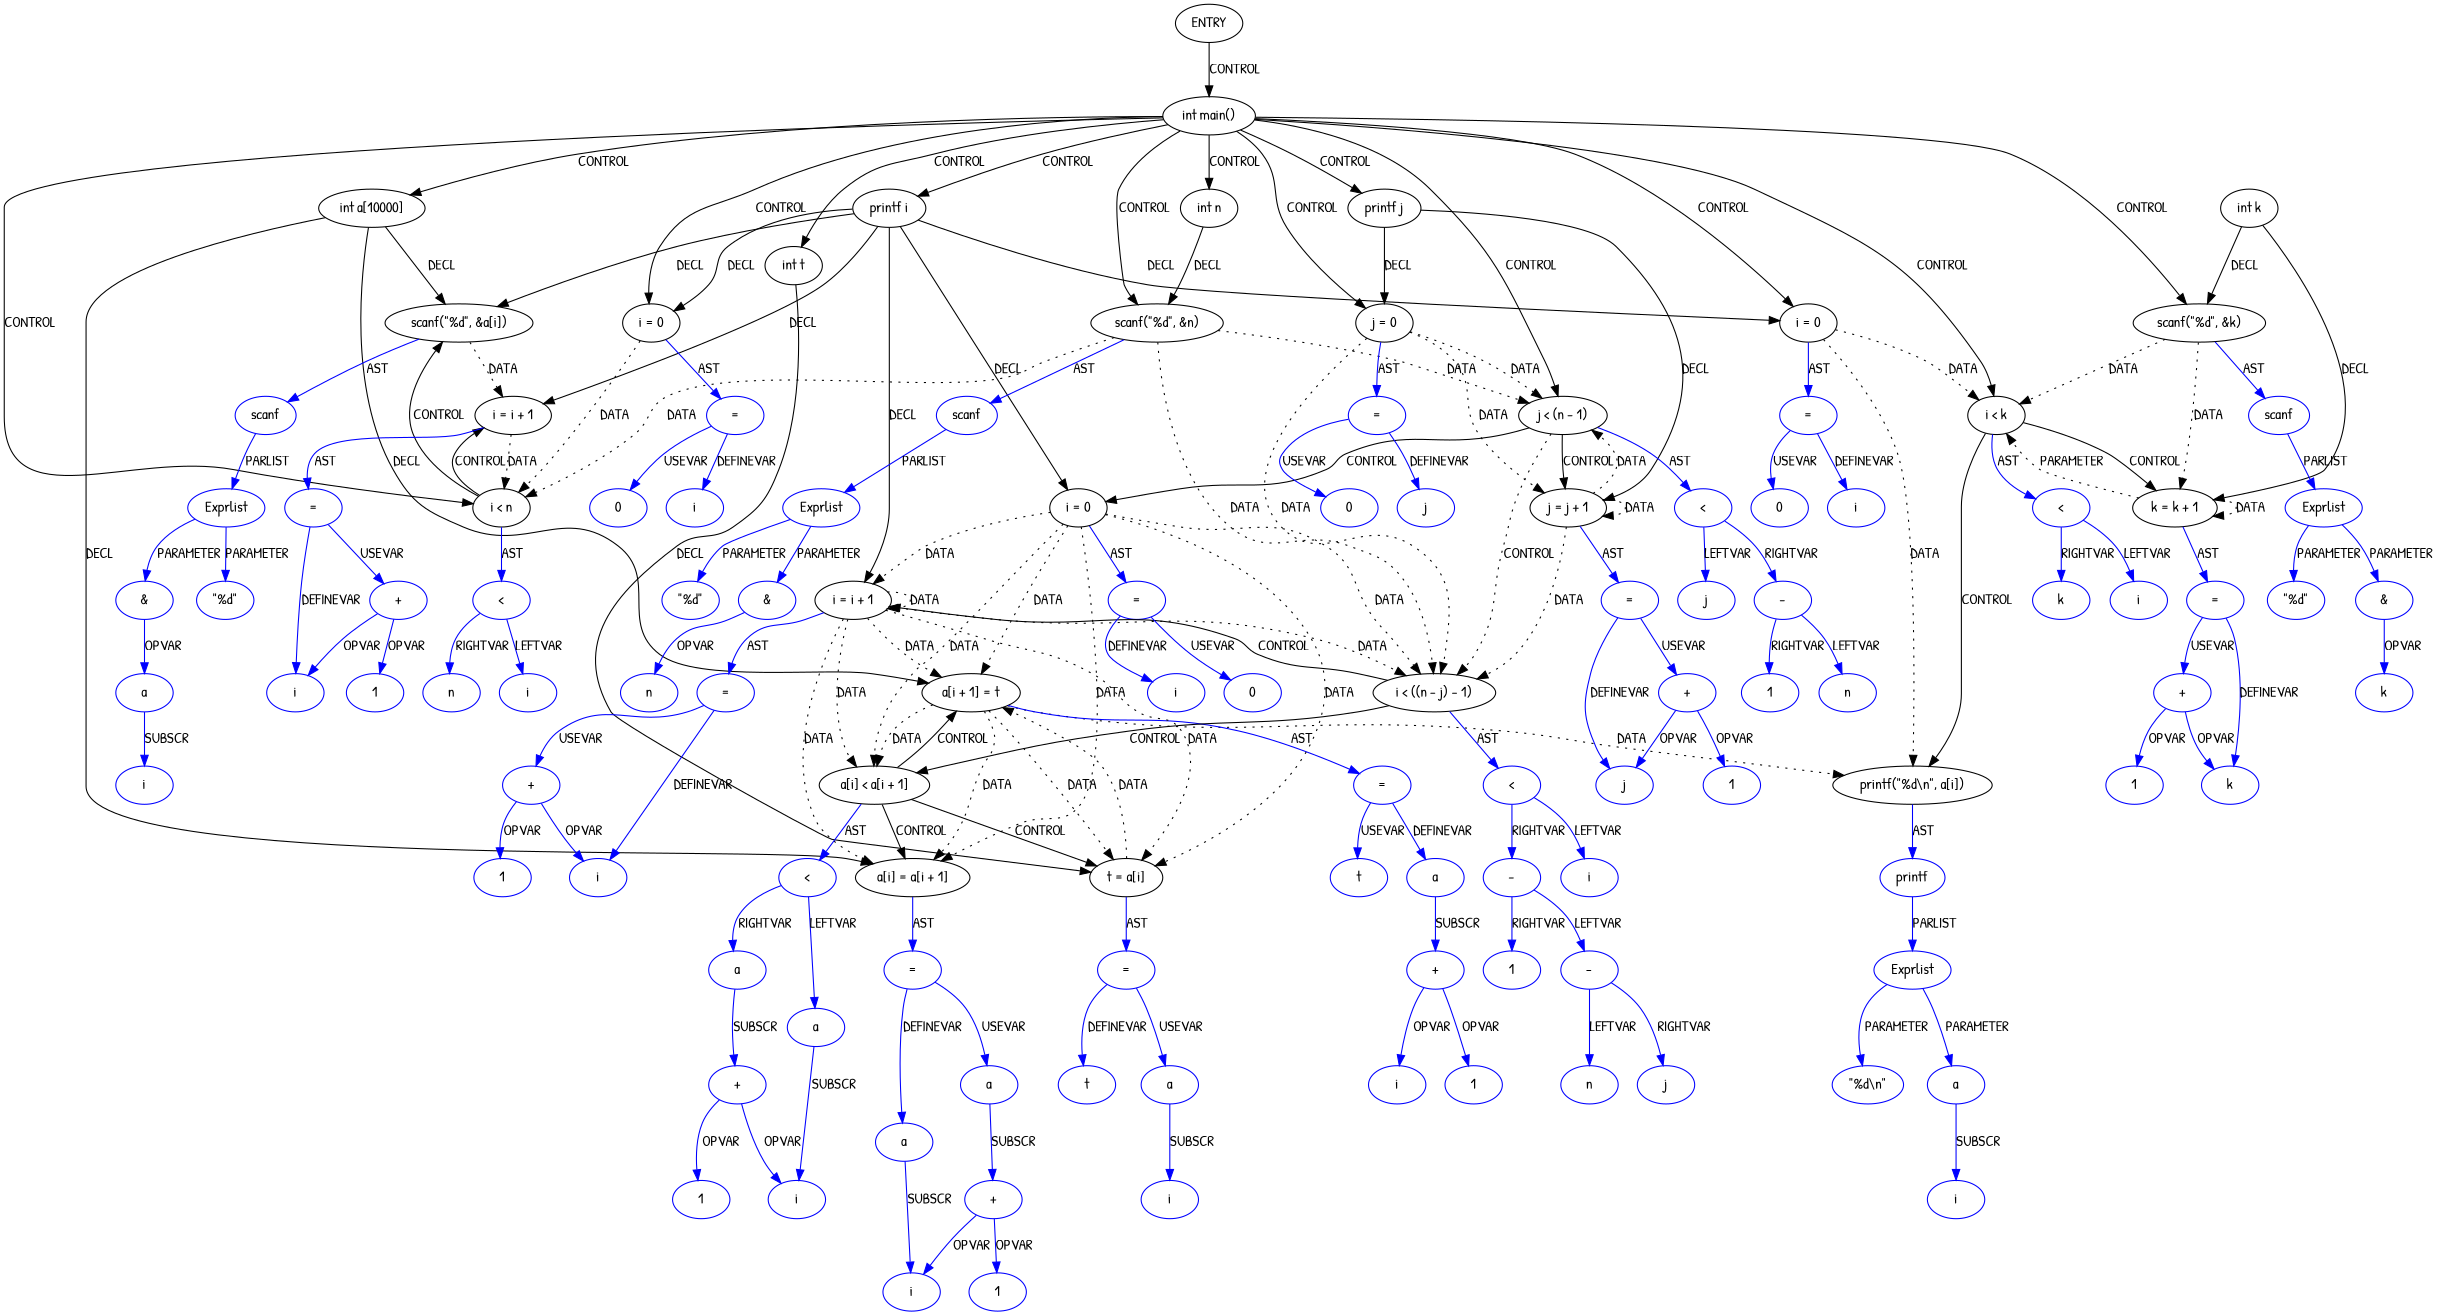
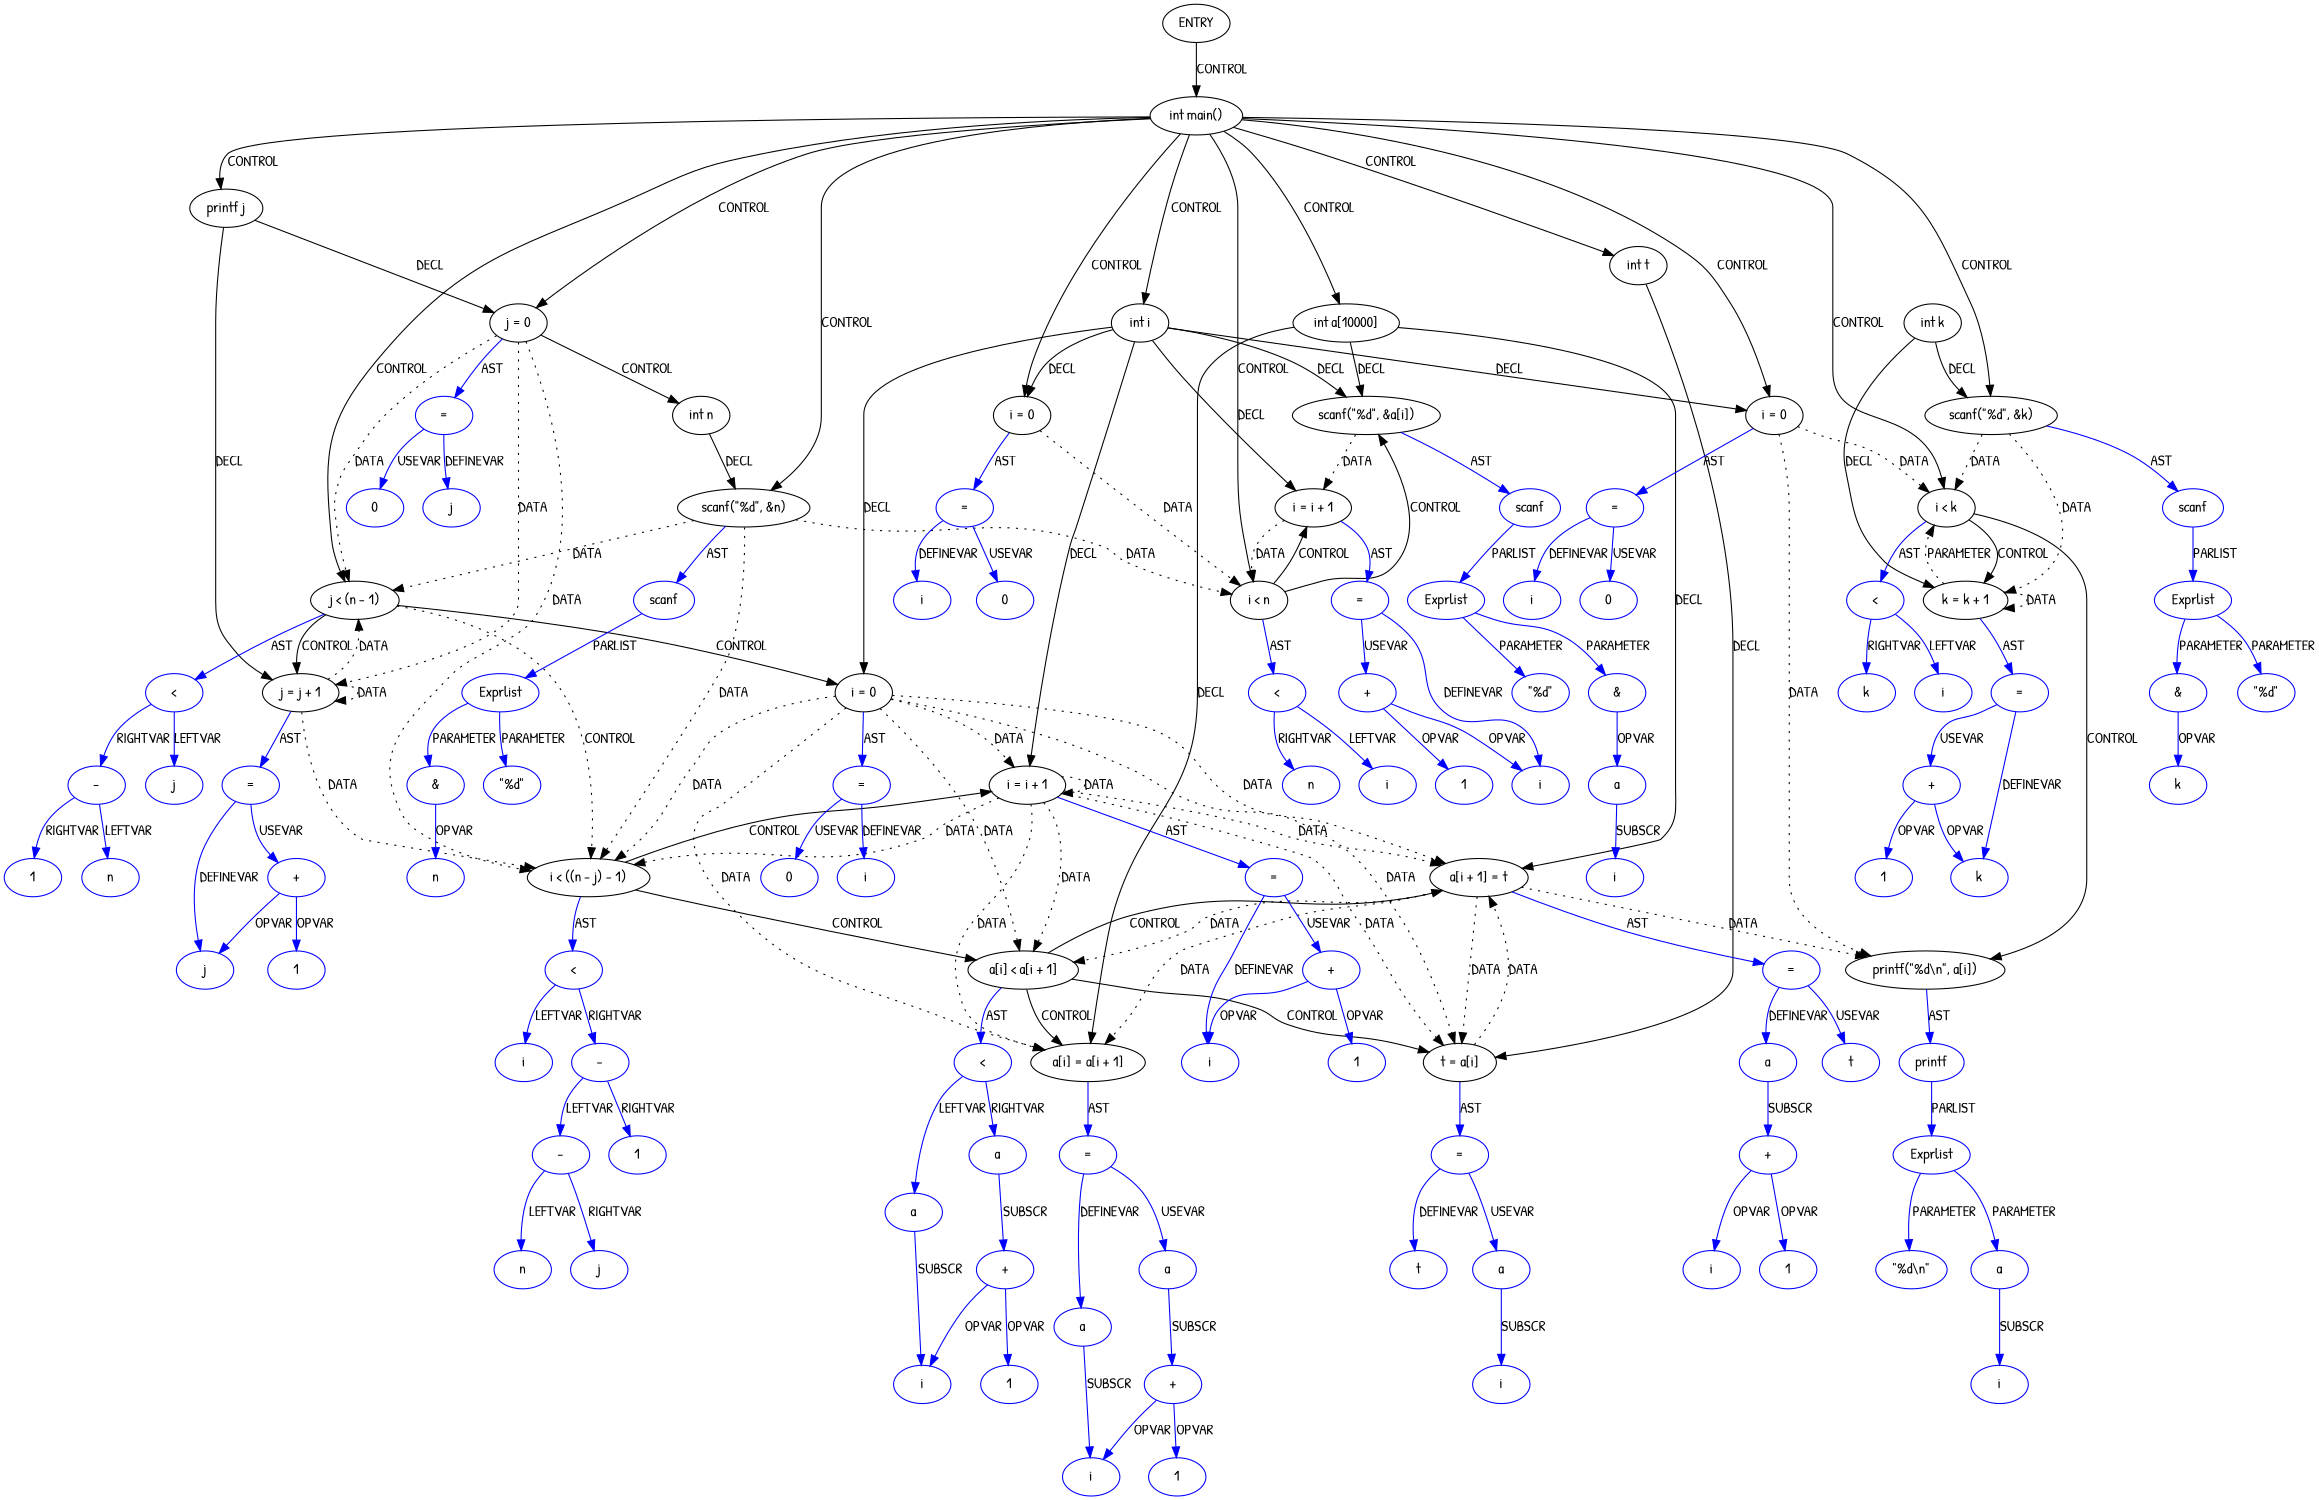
edge "int main()" -> "int n": now "j = 0" -> "int n"
node "printf i": label "printf i" -> "int i"
